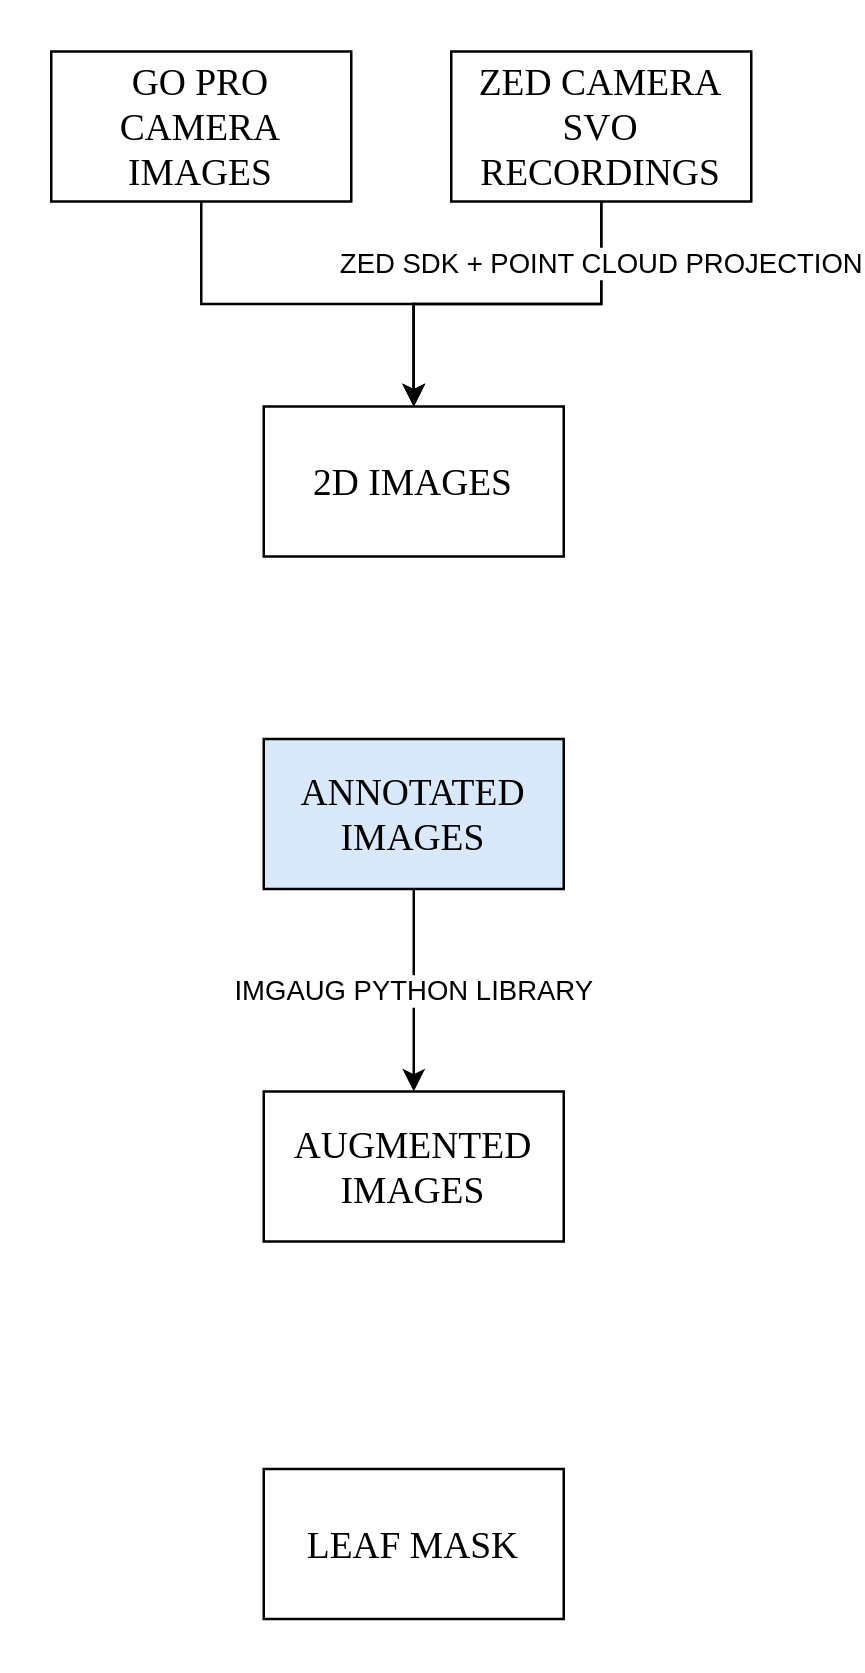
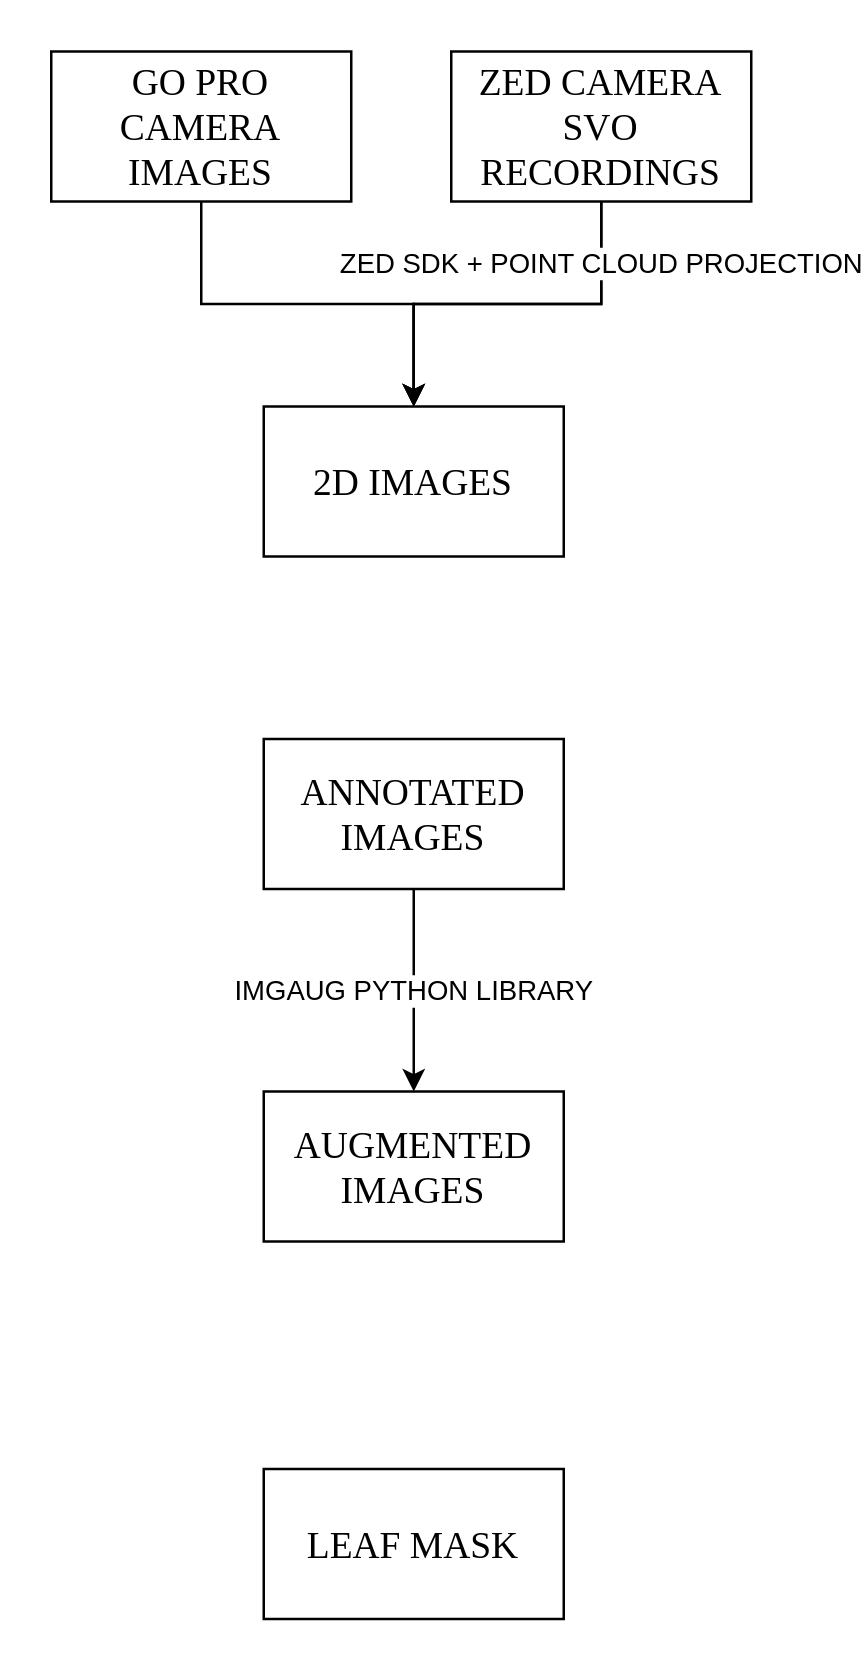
node "ANNOTATED IMAGES": fillcolor #dae8fc -> #ffffff
